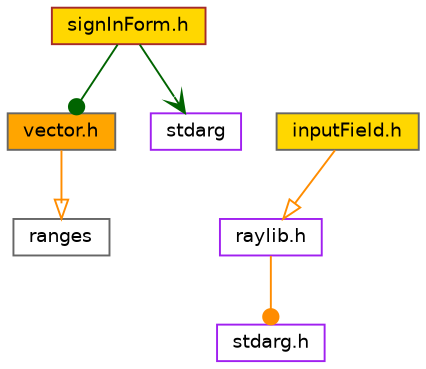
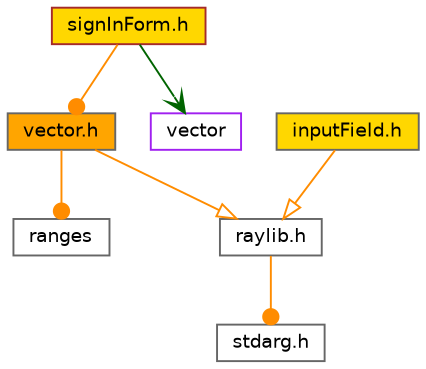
edge "signInForm.h" -> "vector.h": color darkgreen -> darkorange
node "stdarg": label "stdarg" -> "vector"
edge "vector.h" -> "ranges": arrowhead onormal -> dot
edge "vector.h" -> "raylib.h": added
node "raylib.h": color purple -> gray40
node "stdarg.h": color purple -> gray40
